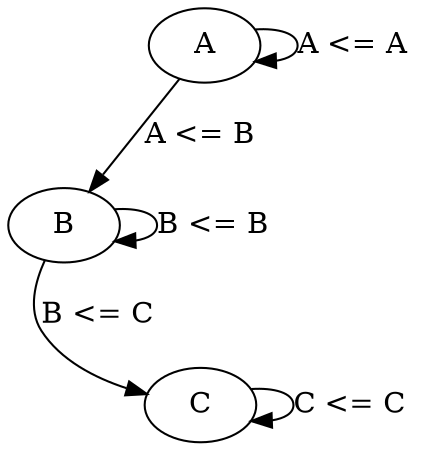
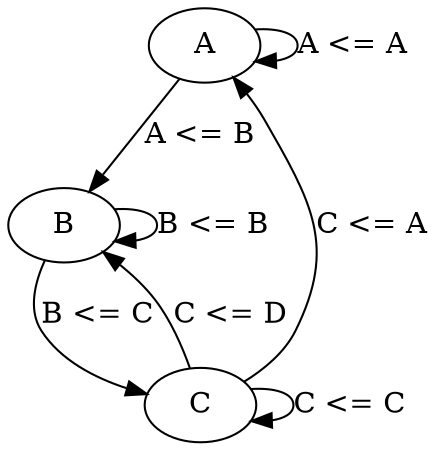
edge "C" -> "A": added, label "C <= A"
edge "C" -> "B": added, label "C <= D"
